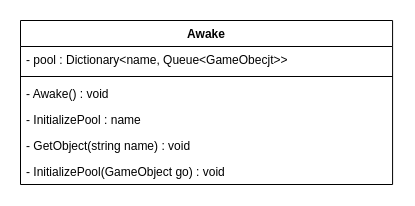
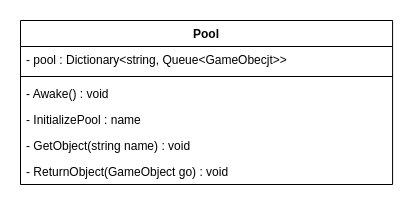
node "Awake": label "Awake" -> "Pool"
node "- pool : Dictionary<name, Queue<GameObecjt>>": label "- pool : Dictionary<name, Queue<GameObecjt>>" -> "- pool : Dictionary<string, Queue<GameObecjt>>"
node "- InitializePool(GameObject go) : void": label "- InitializePool(GameObject go) : void" -> "- ReturnObject(GameObject go) : void"
